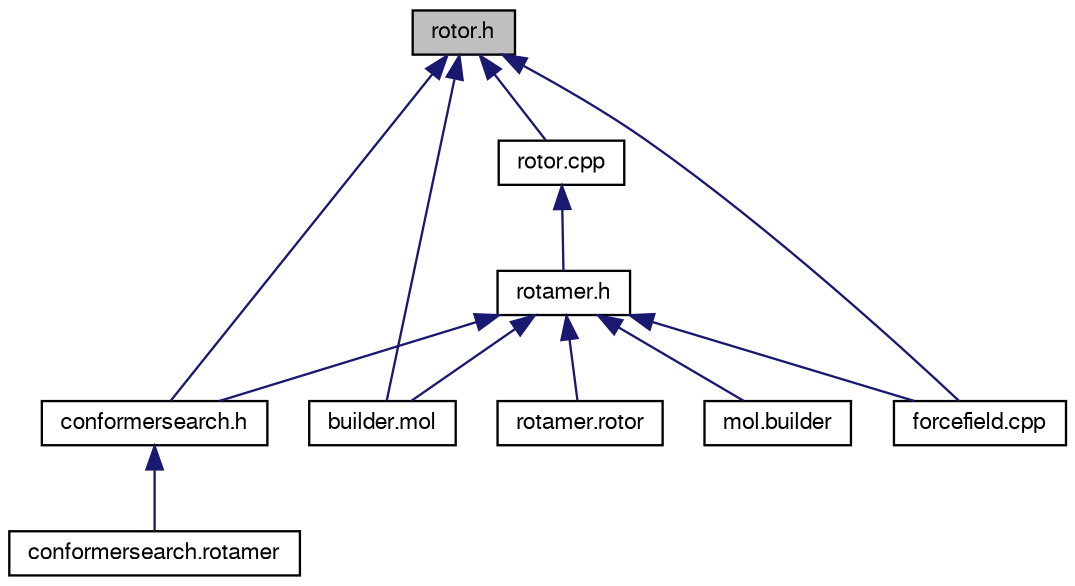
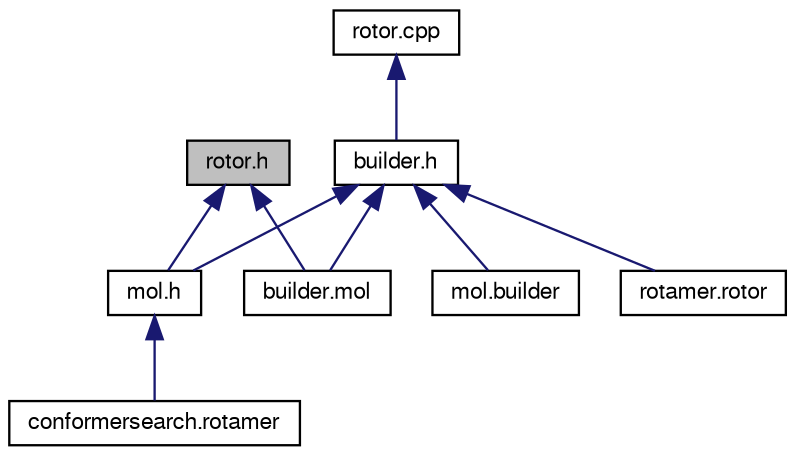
edge "rotor.cpp" -> "rotor.h": removed
node "rotamer.h": label "rotamer.h" -> "builder.h"
node "conformersearch.h": label "conformersearch.h" -> "mol.h"
node "forcefield.cpp": removed
